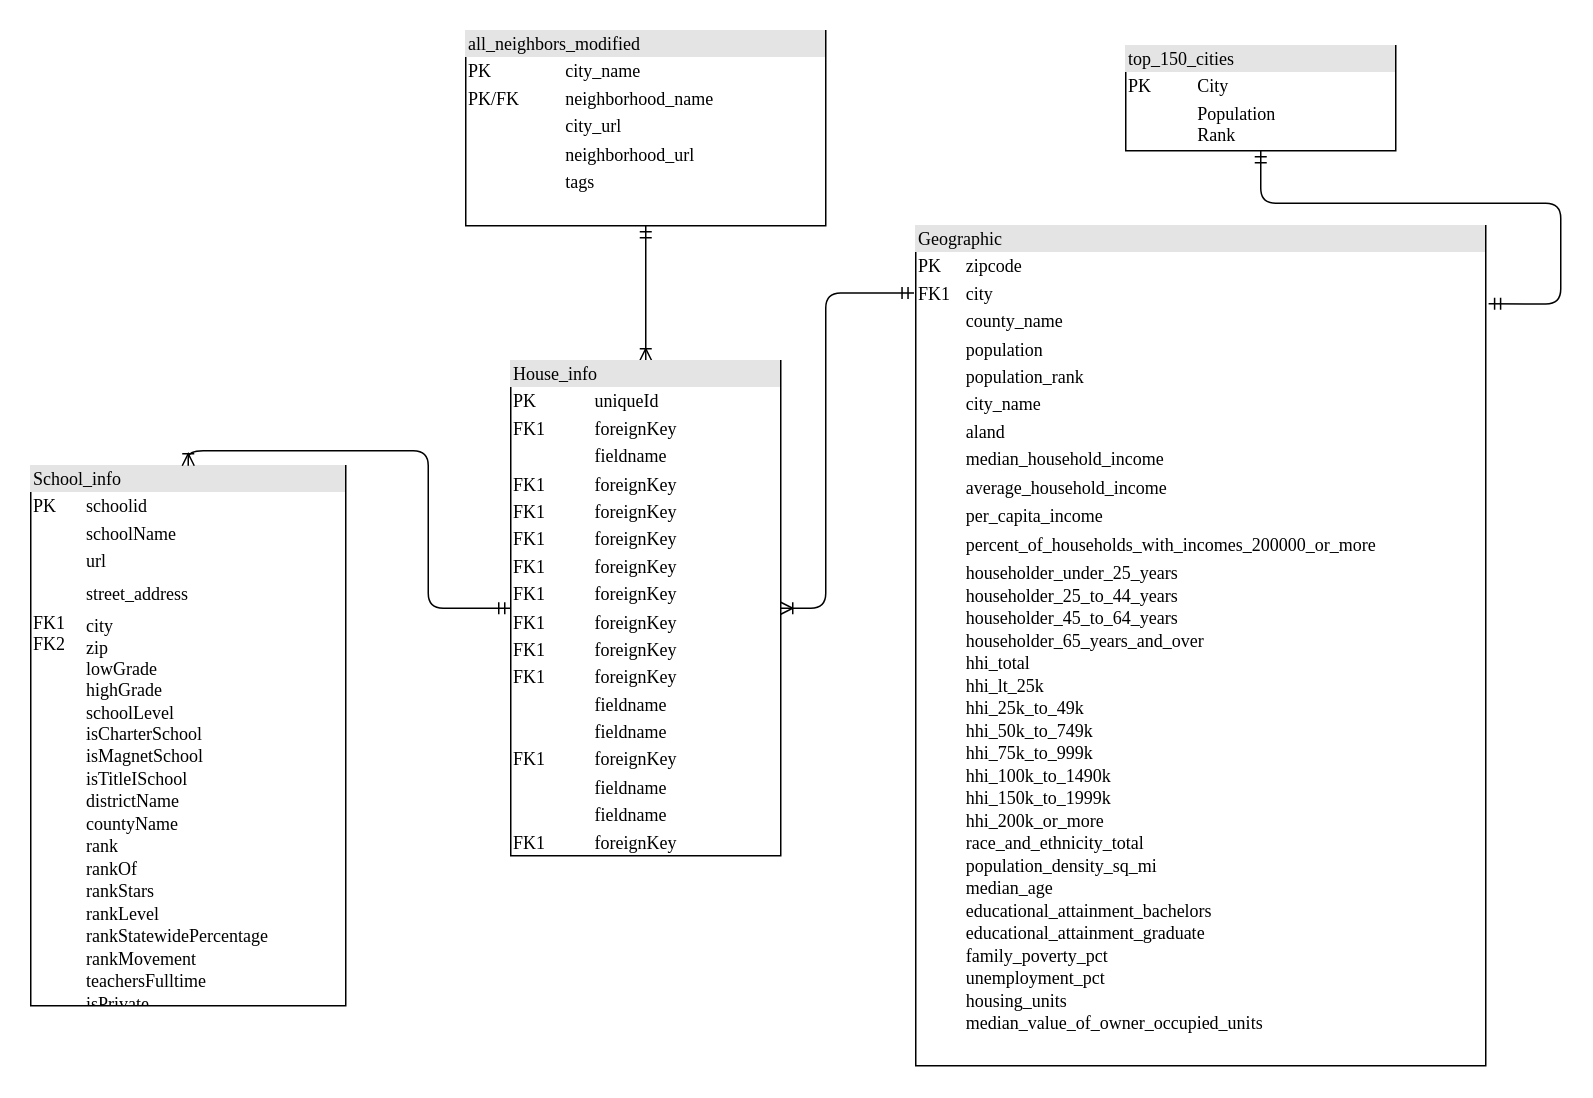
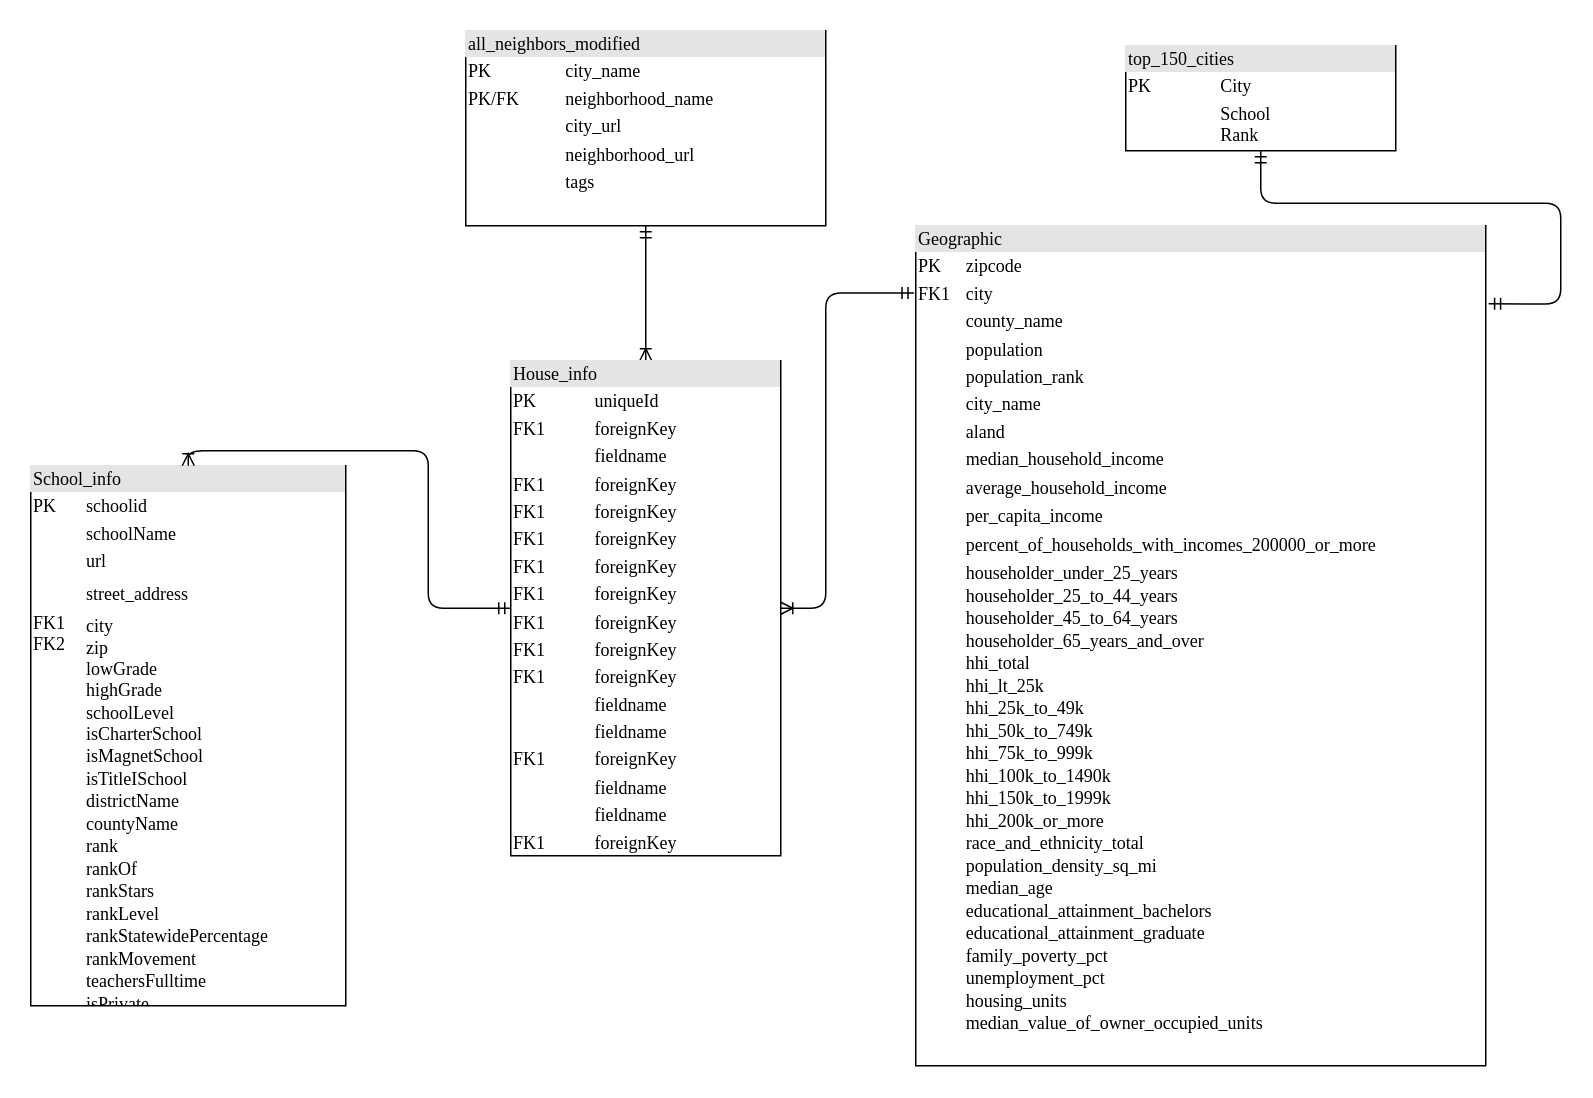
node "top_150_cities PK City Population Rank": label "top_150_cities PK City Population Rank" -> "top_150_cities PK City School Rank"
